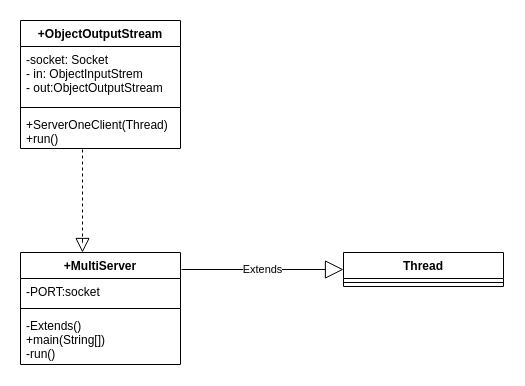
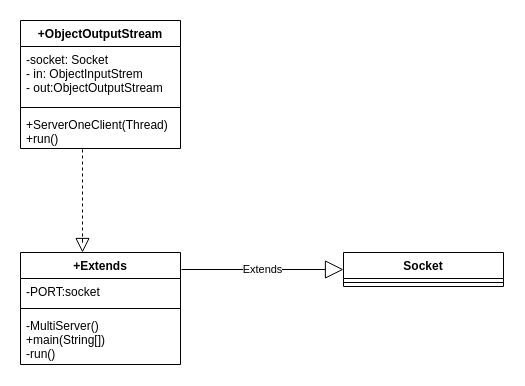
node "+MultiServer": label "+MultiServer" -> "+Extends"
node "Thread": label "Thread" -> "Socket"
node "-Extends() +main(String[]) -run()": label "-Extends() +main(String[]) -run()" -> "-MultiServer() +main(String[]) -run()"
